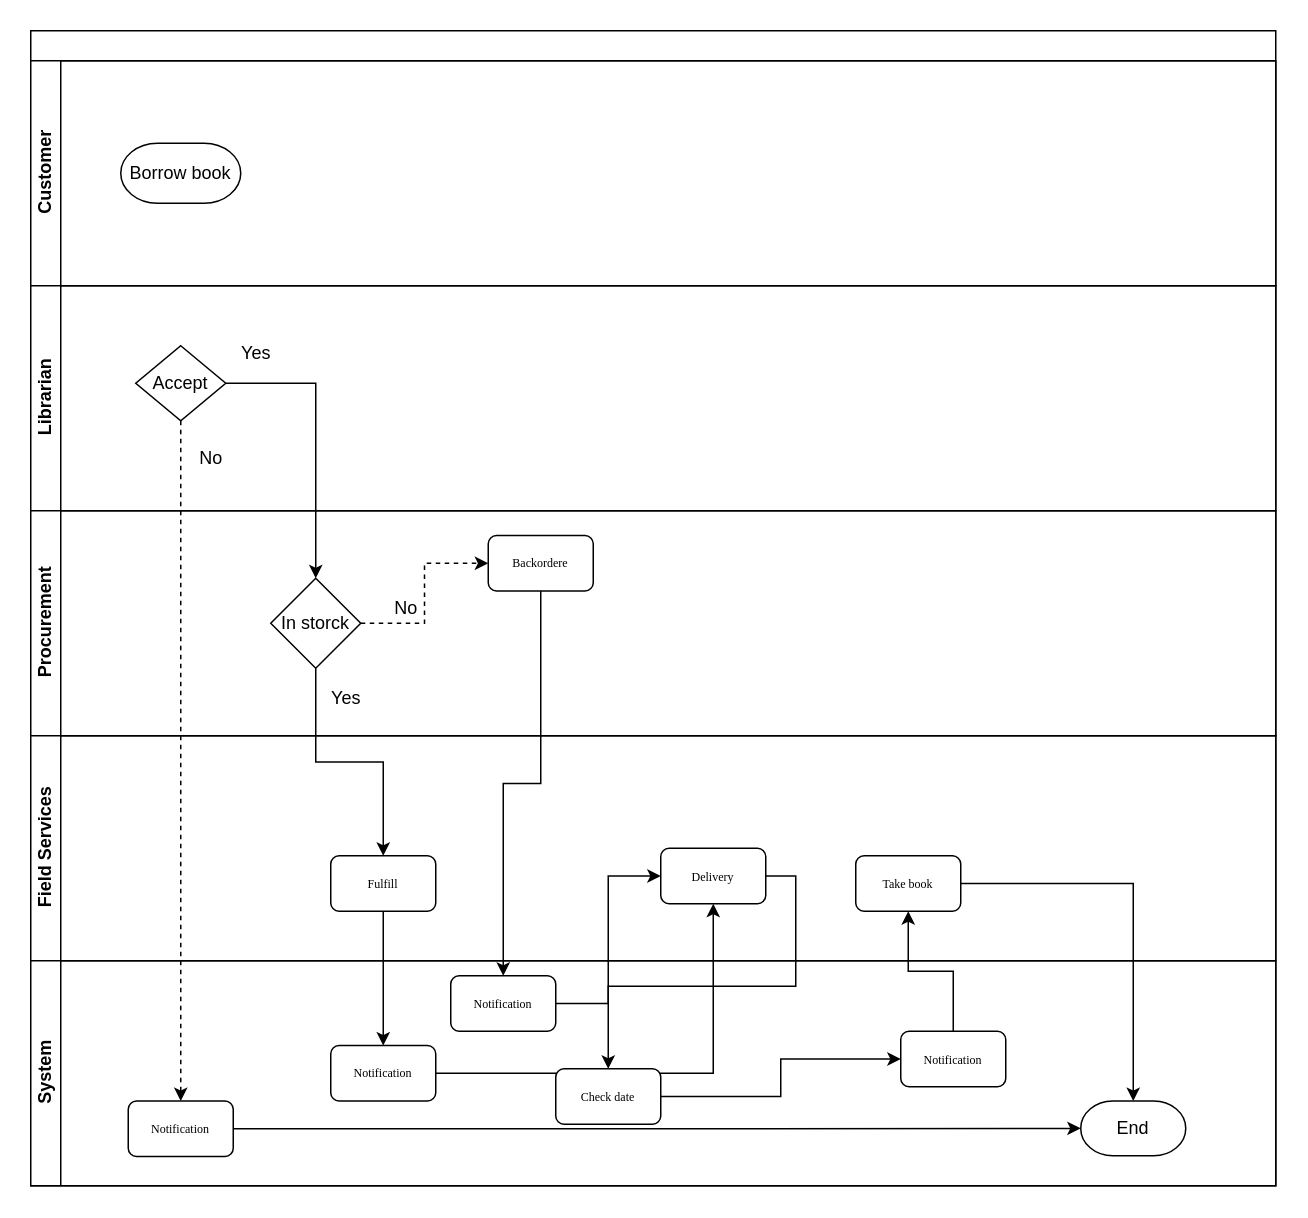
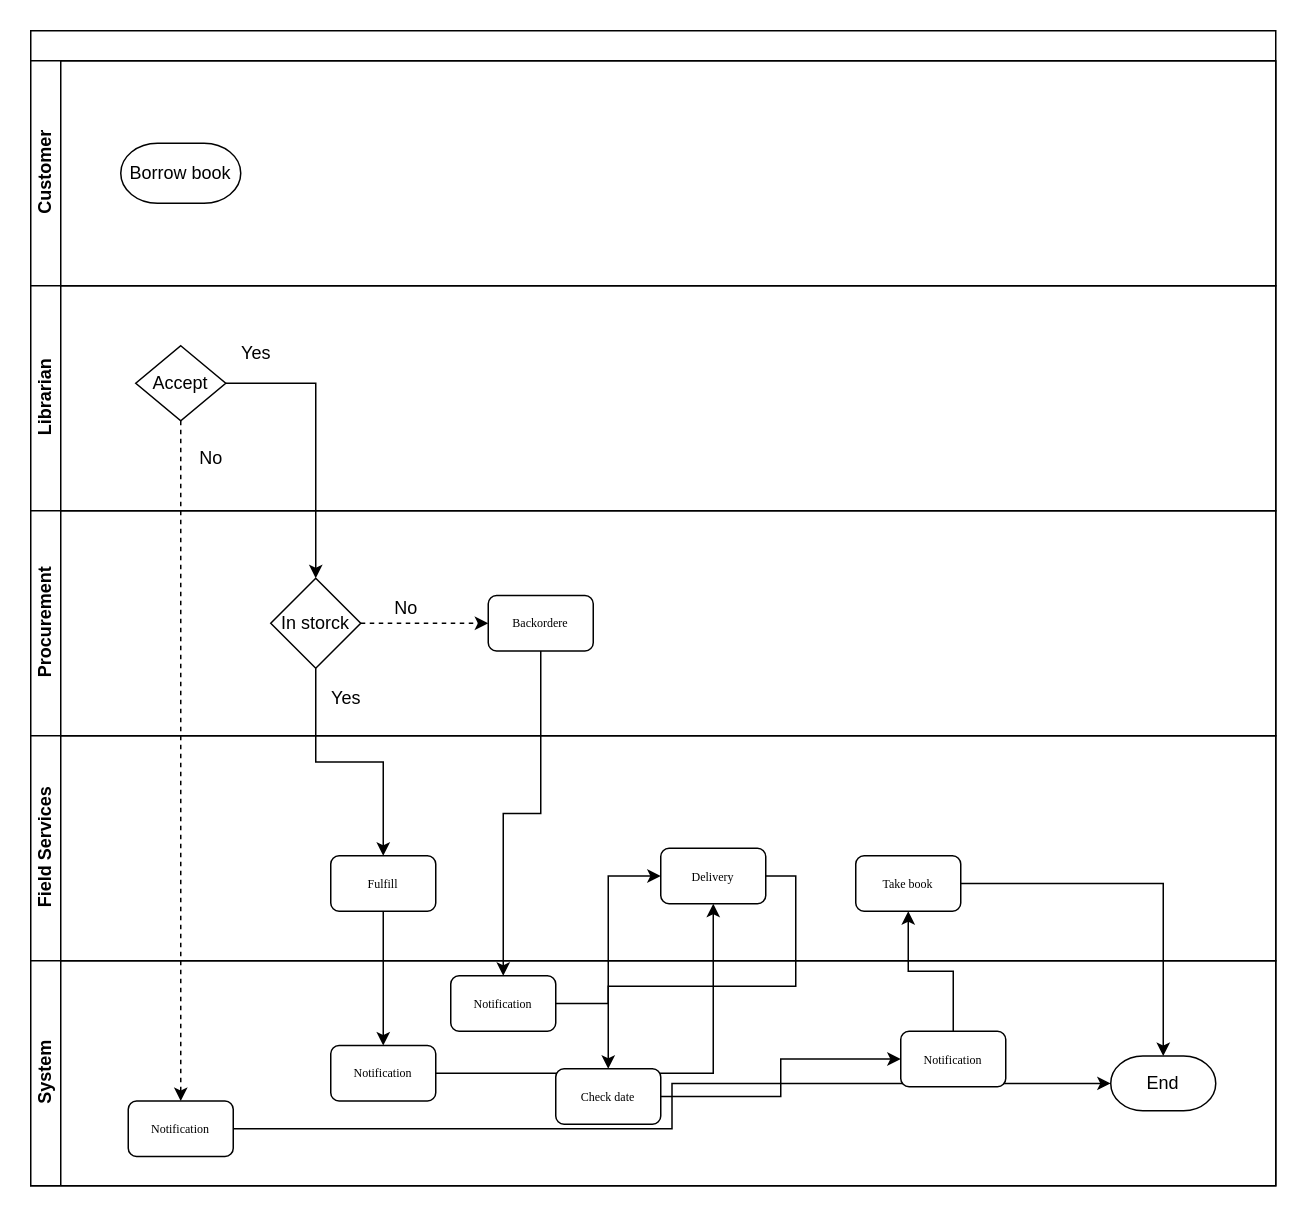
node "Backordere": moved (541, 563) -> (541, 623)
node "End": moved (1133, 1128) -> (1163, 1083)
